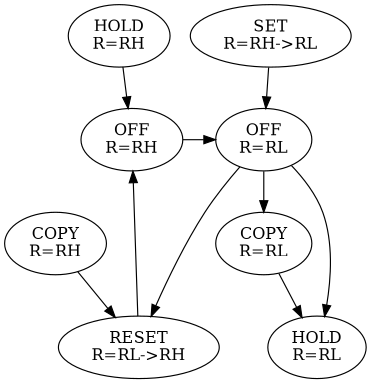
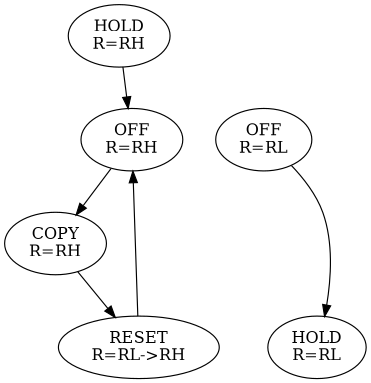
node "SET R=RH->RL": removed
edge "OFF R=RH" -> "OFF R=RL": now "OFF R=RH" -> "COPY R=RH"
edge "OFF R=RL" -> "RESET R=RL->RH": removed
node "COPY R=RL": removed
